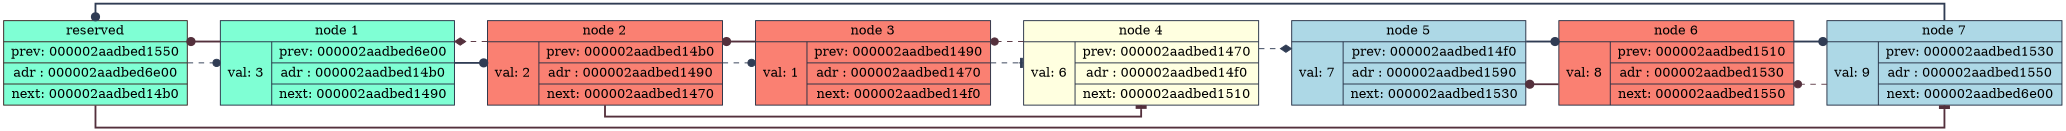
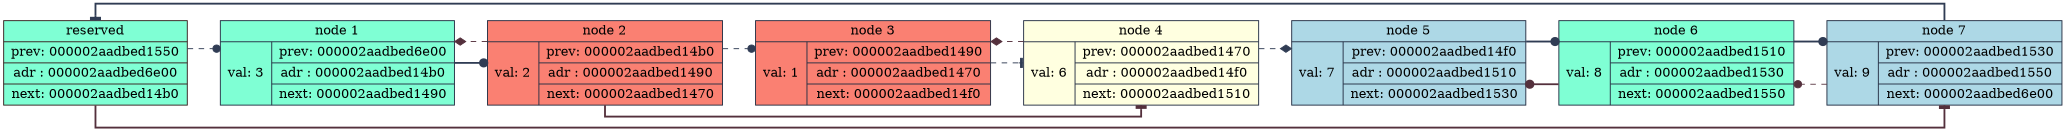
edge "node 7" -> "reserved": arrowhead dot -> tee
edge "node 1" -> "reserved": removed
edge "node 3" -> "node 2": removed
edge "node 4" -> "node 3": arrowhead dot -> diamond
node "node 6": fillcolor salmon -> aquamarine
node "node 5": text "adr : 000002aadbed1590" -> "adr : 000002aadbed1510"
